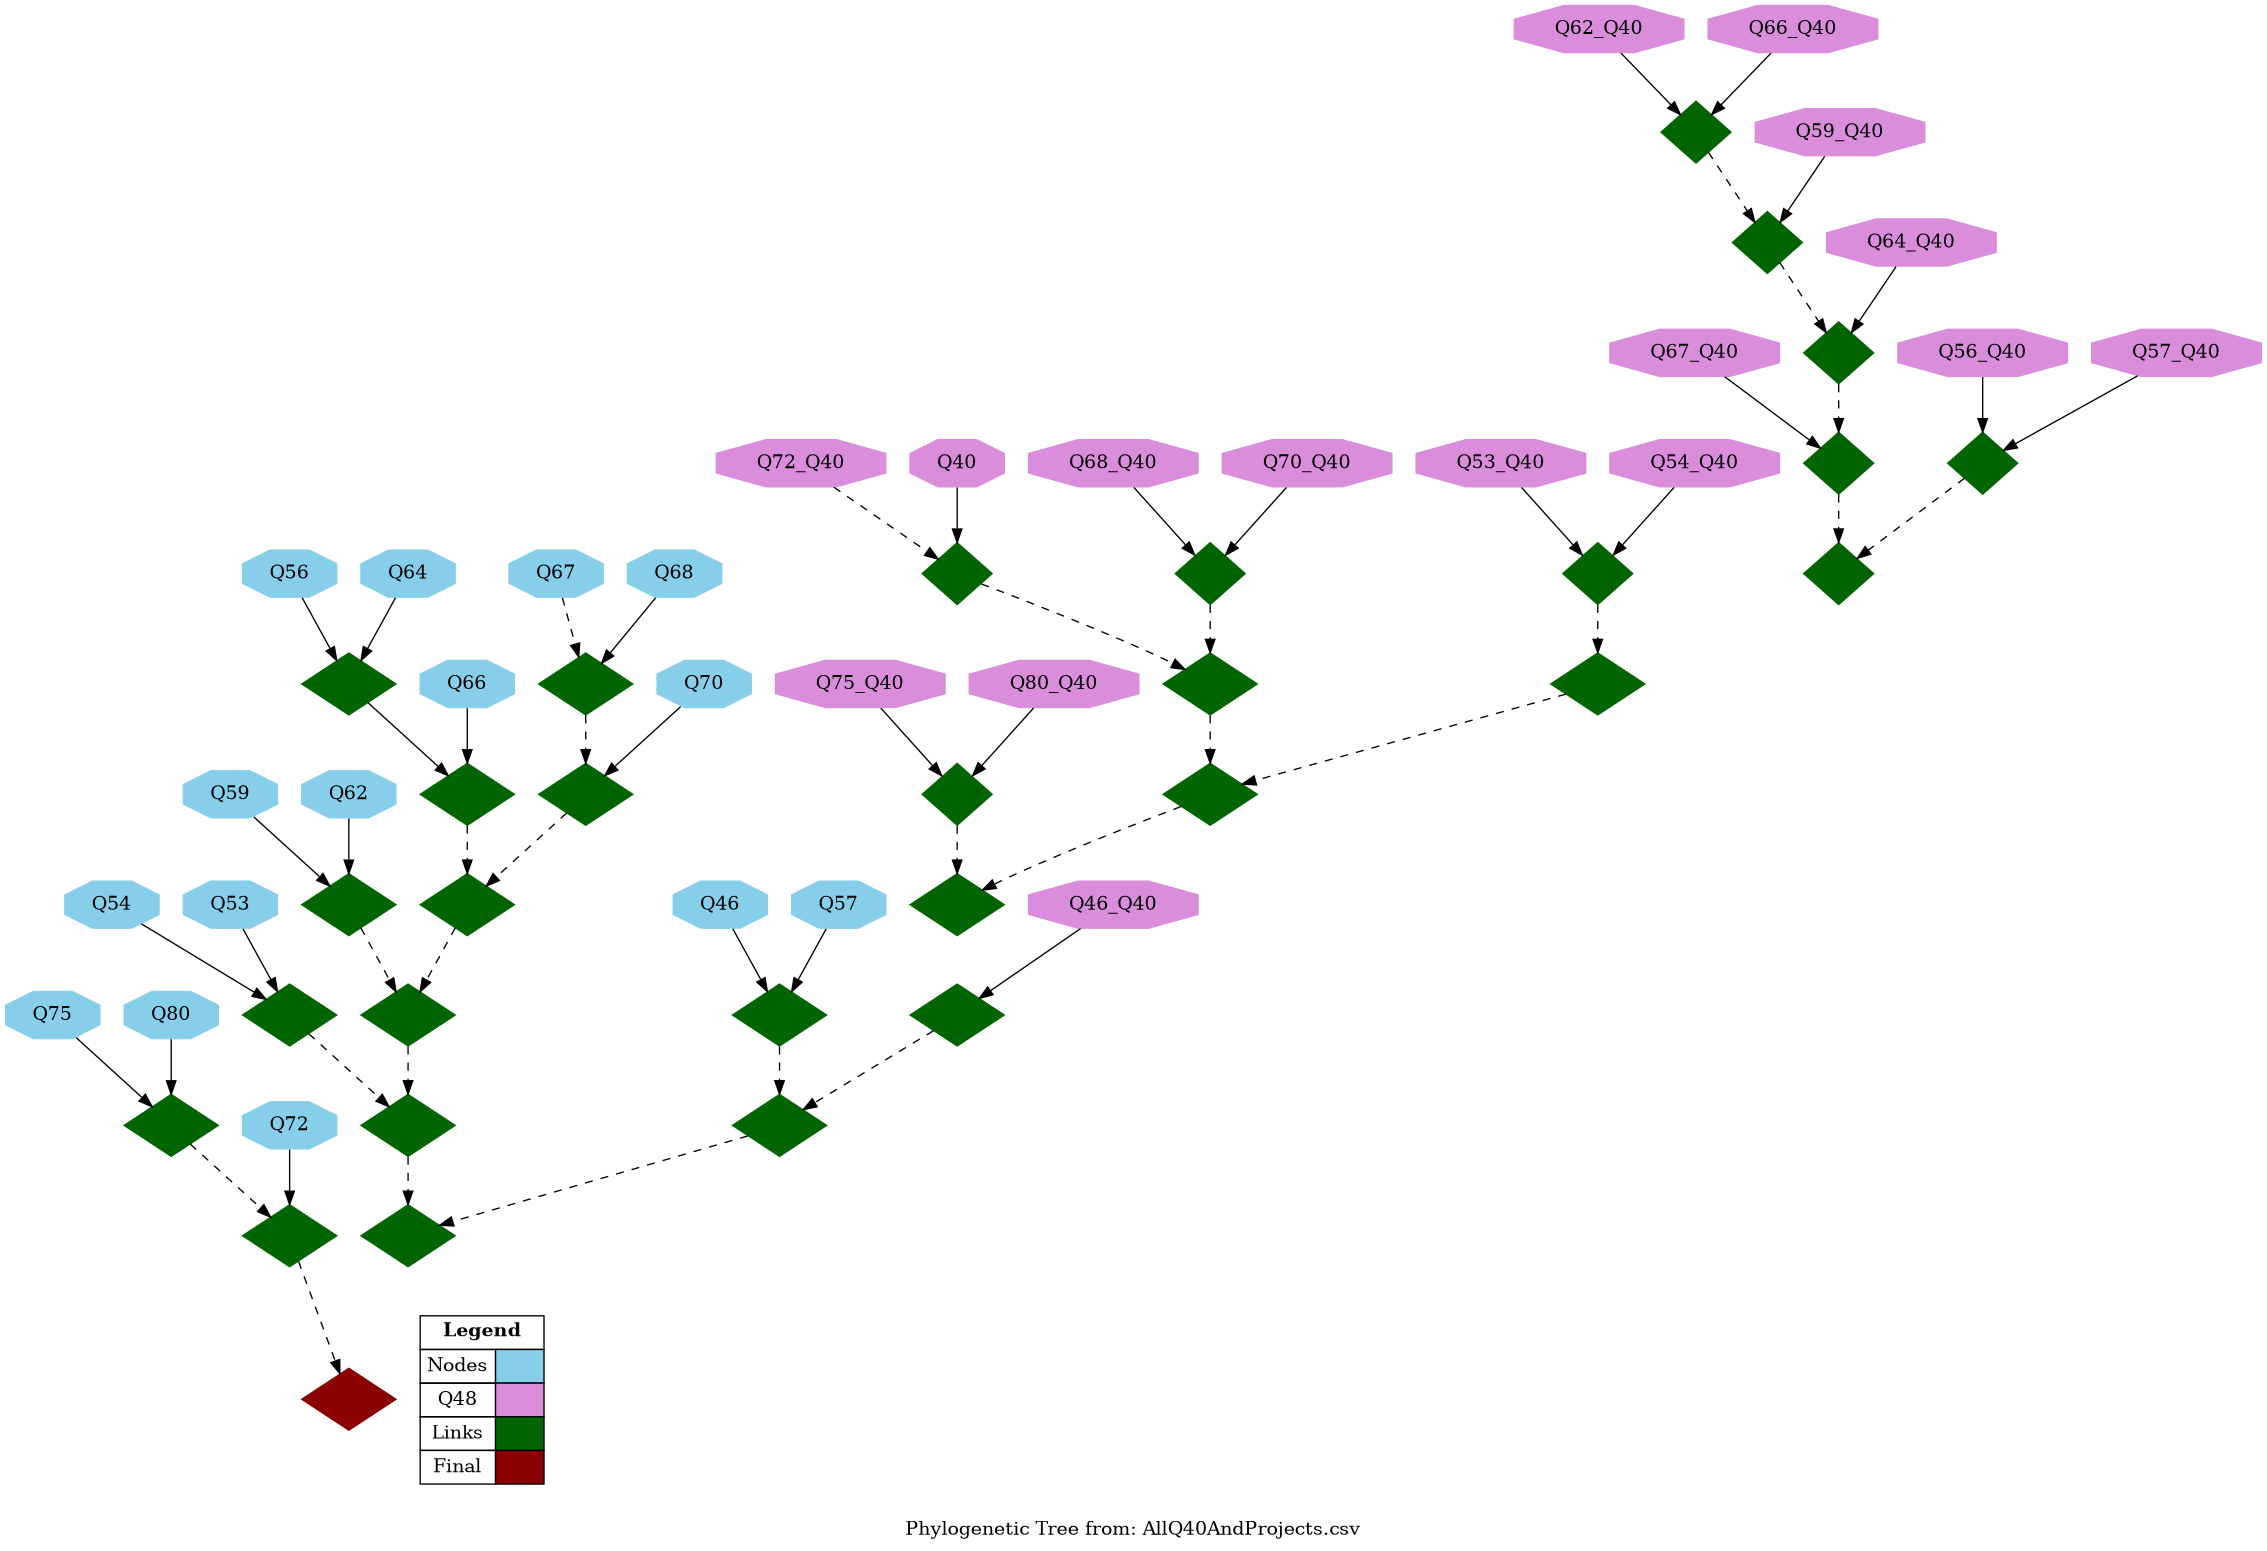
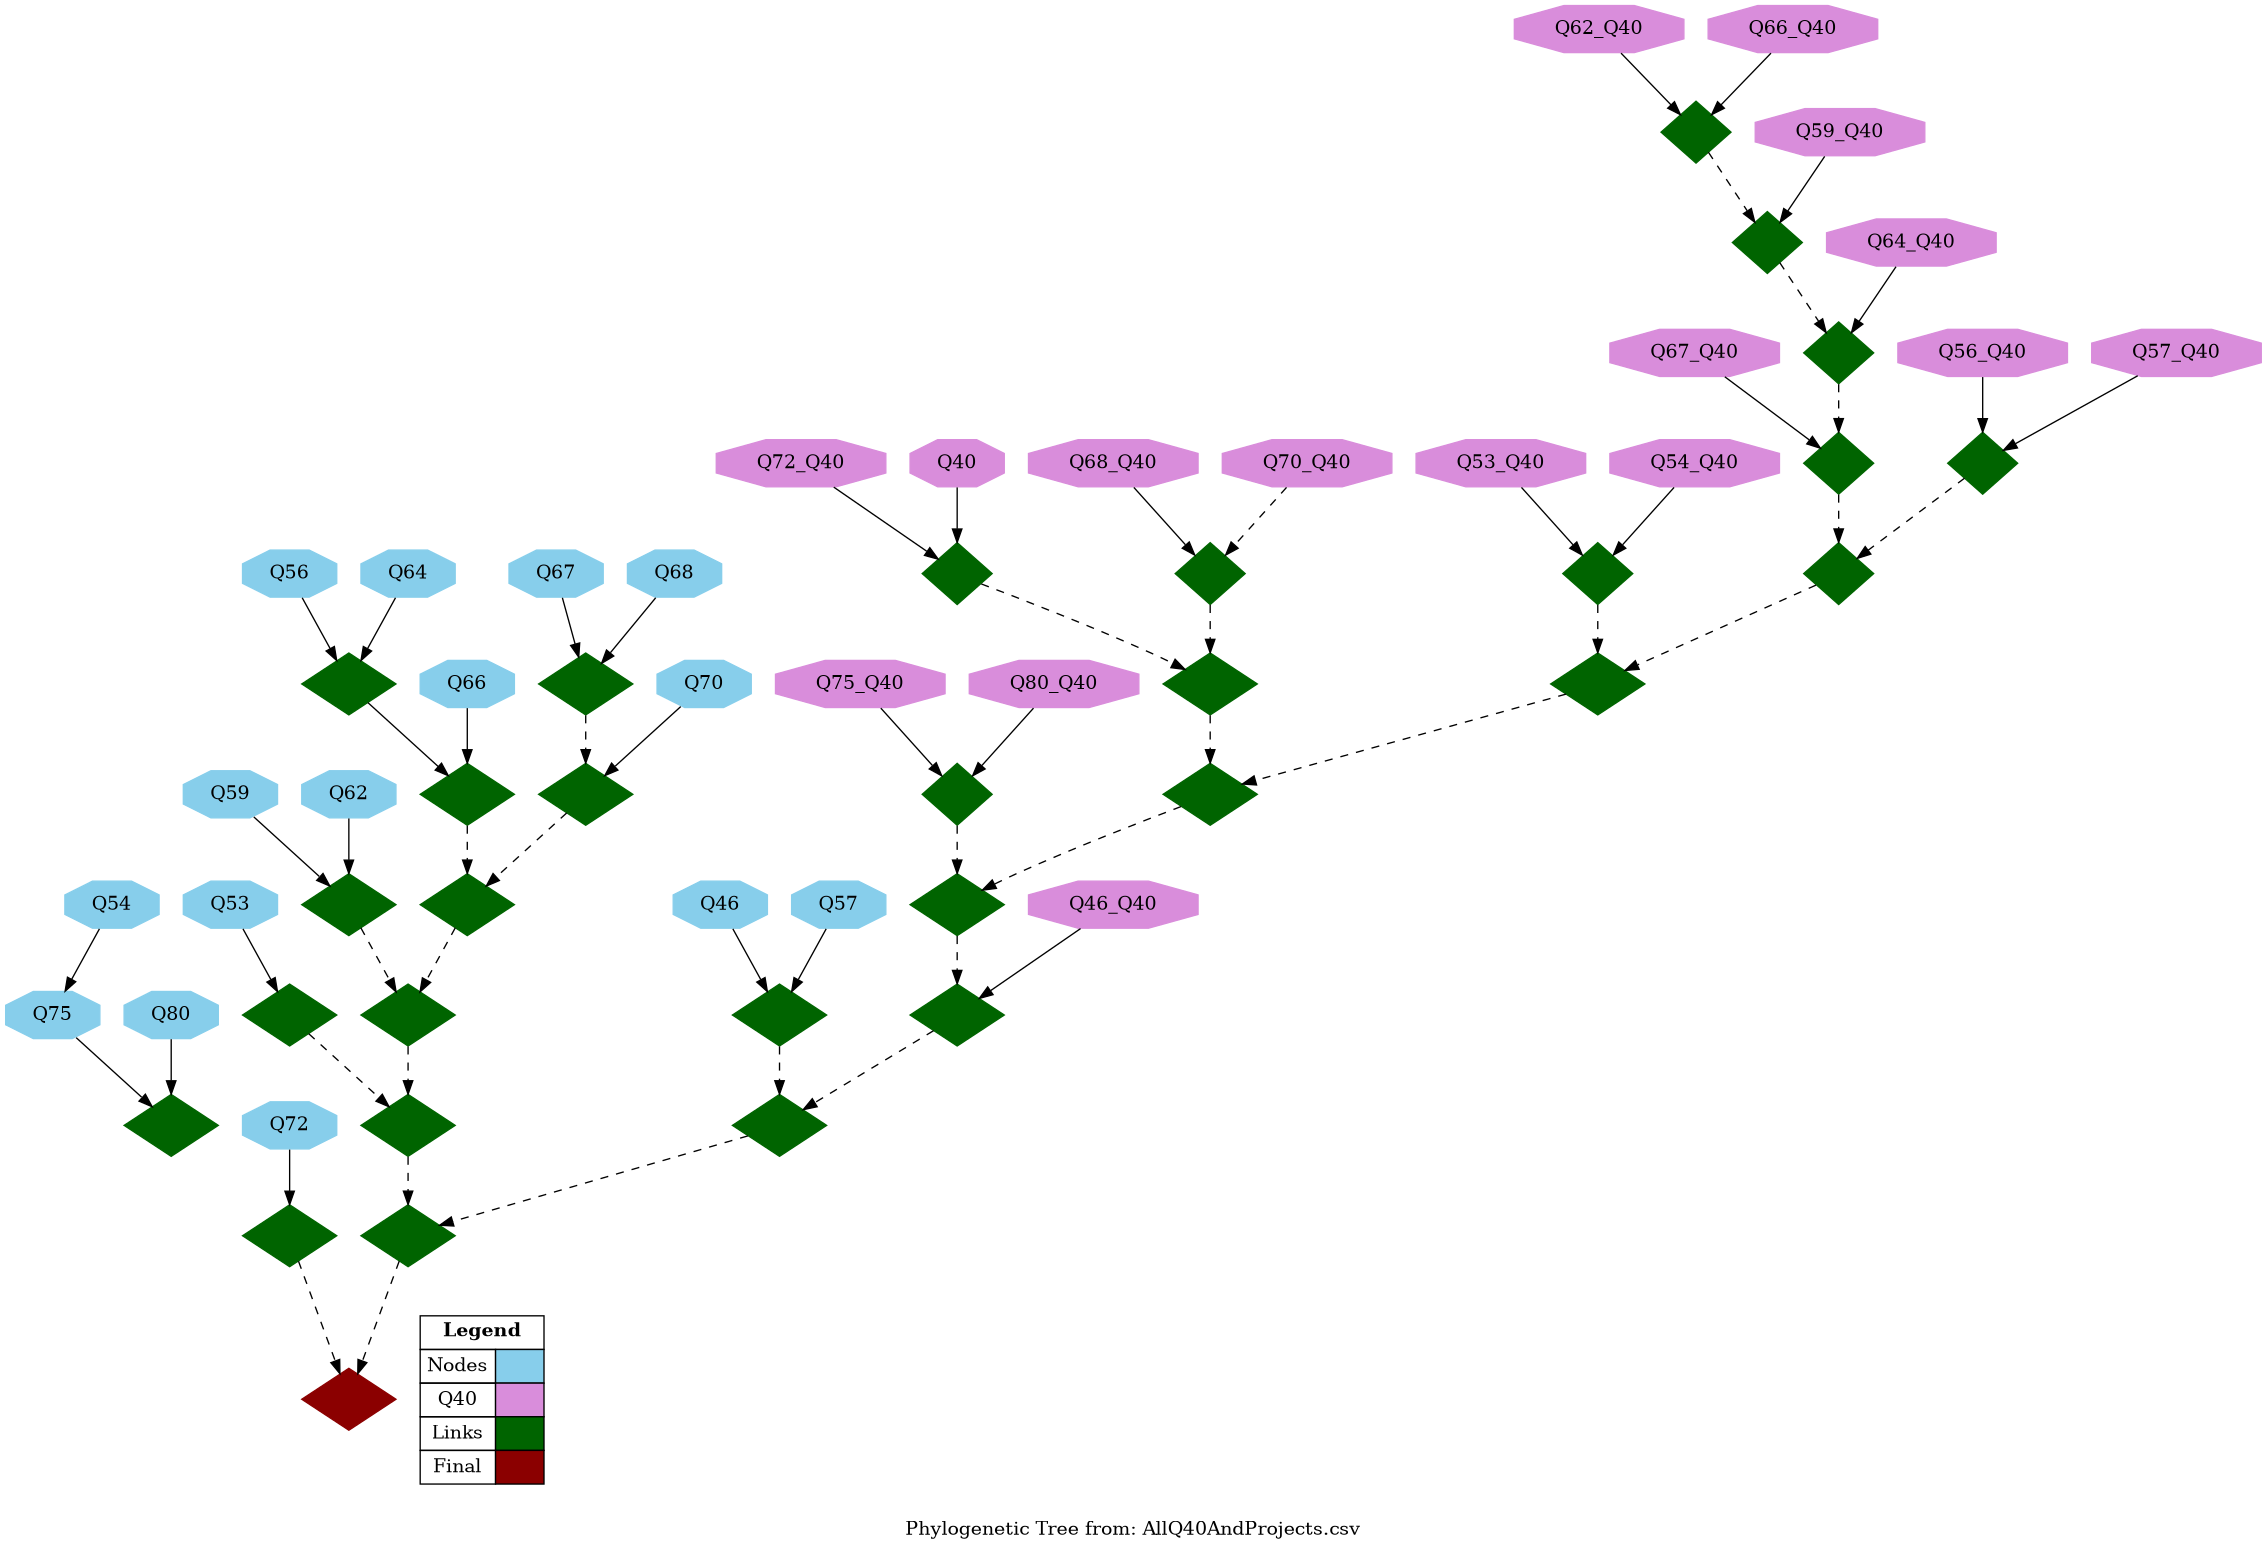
edge "Q70_Q40" -- "3": style solid -> dashed
edge "Q72_Q40" -- "0": style dashed -> solid
edge "Q67" -- "19": style dashed -> solid
edge "9" -- "10": added
edge "13" -- "17": added
edge "Q54" -- "15": now "Q54" -- "Q75"
edge "22" -- "25": removed
edge "28" -- "29": added
node "Legend": text "Q48" -> "Q40"
